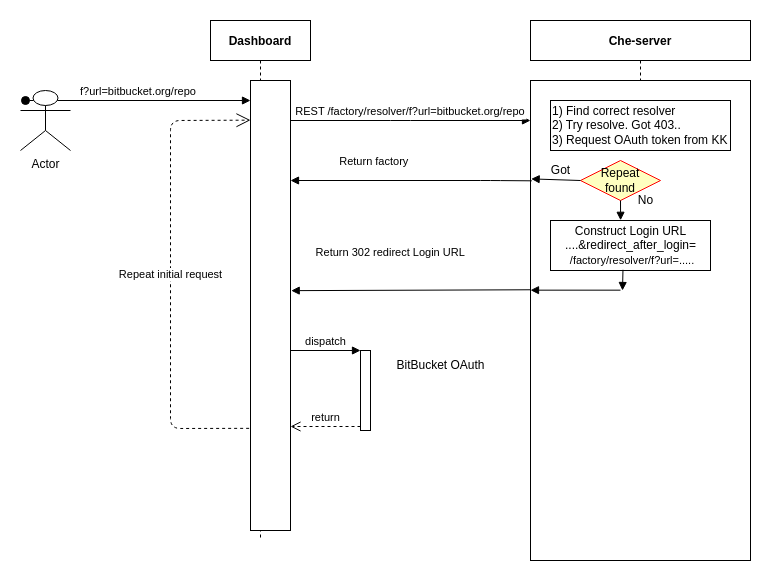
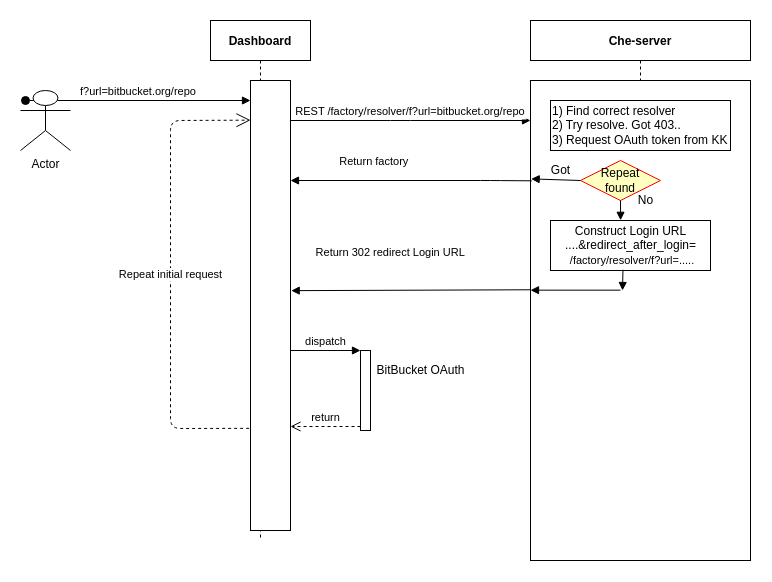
node "BitBucket OAuth": moved (441, 366) -> (421, 371)
